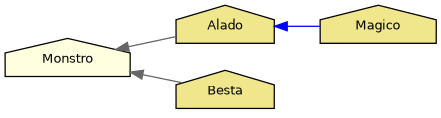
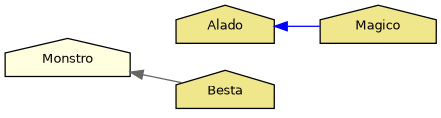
edge "Alado" -> "Monstro": removed
